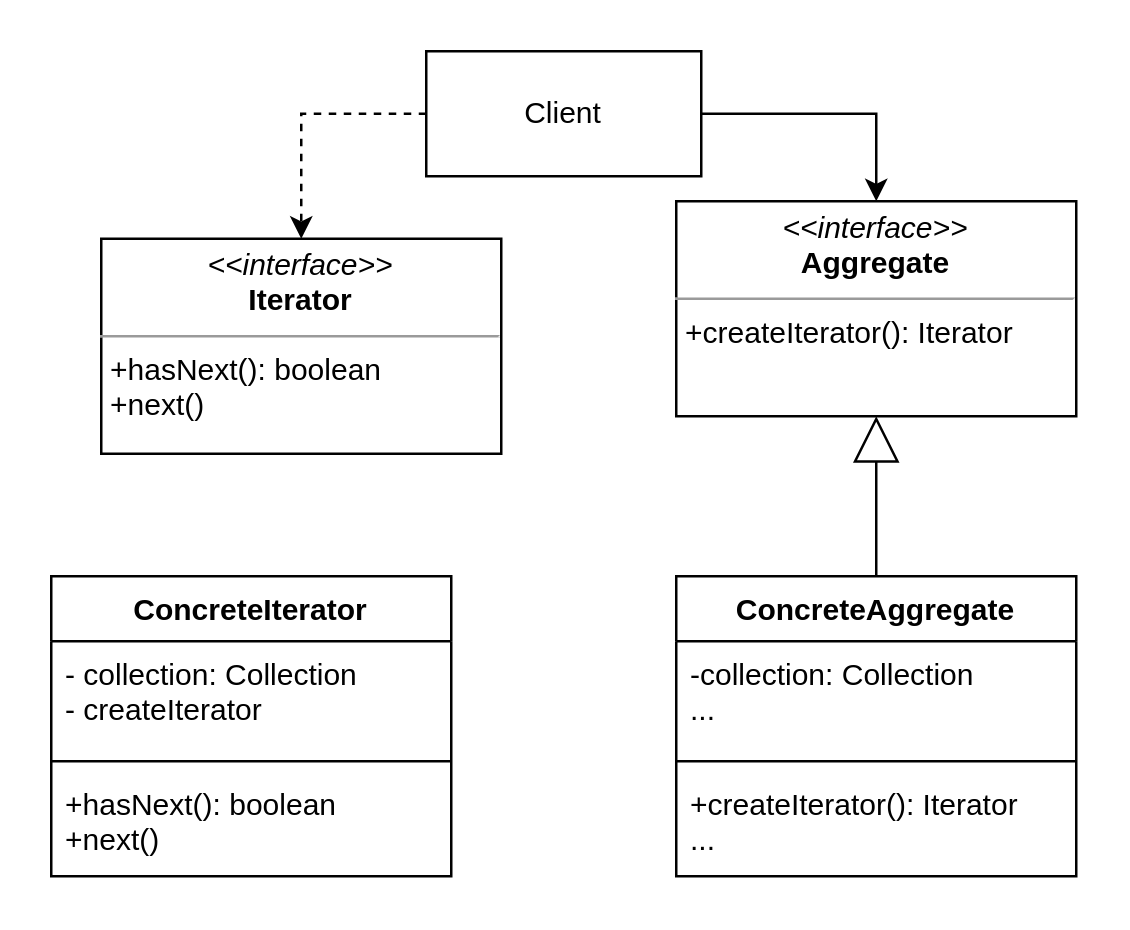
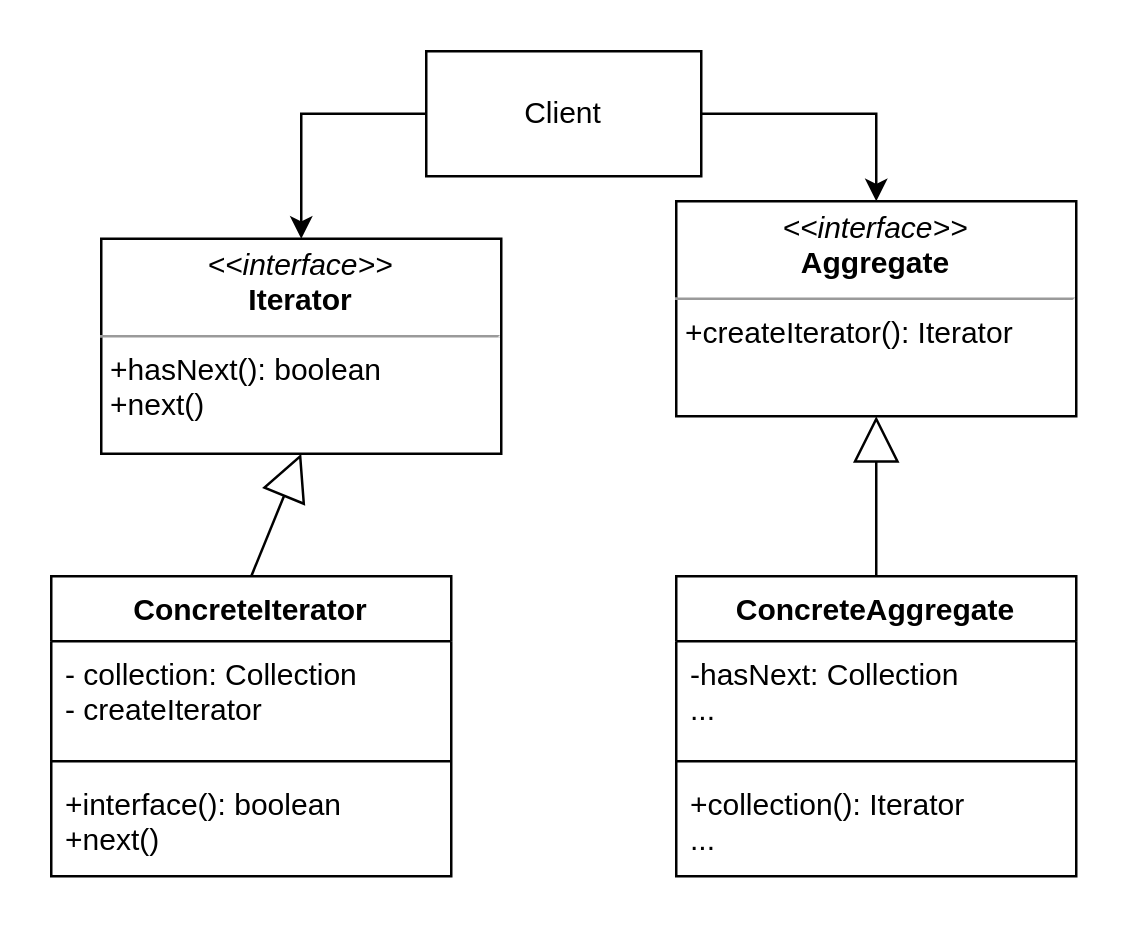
edge "Client" -> "<<interface>> Iterator +hasNext(): boolean +next()": style dashed -> solid
edge "ConcreteIterator" -> "<<interface>> Iterator +hasNext(): boolean +next()": added
node "-collection: Collection ...": label "-collection: Collection ..." -> "-hasNext: Collection ..."
node "+hasNext(): boolean +next()": label "+hasNext(): boolean +next()" -> "+interface(): boolean +next()"
node "+createIterator(): Iterator ...": label "+createIterator(): Iterator ..." -> "+collection(): Iterator ..."
